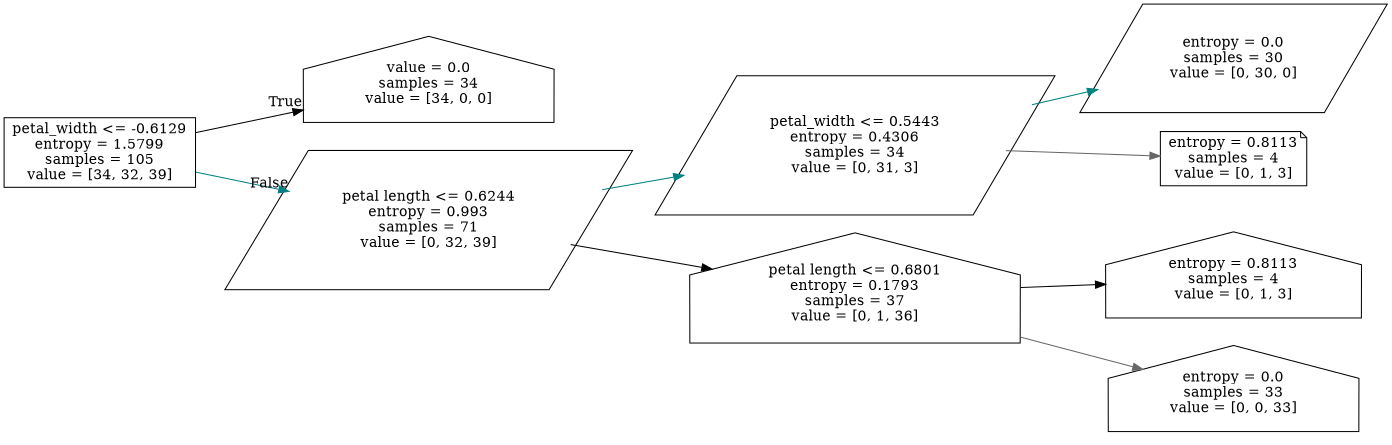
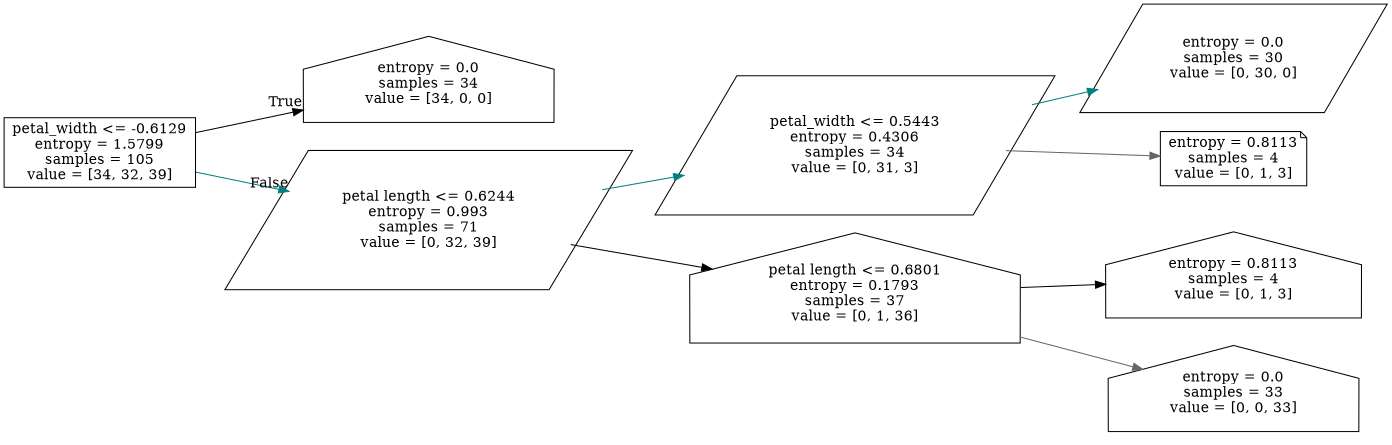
node "value = 0.0 samples = 34 value = [34, 0, 0]": label "value = 0.0 samples = 34 value = [34, 0, 0]" -> "entropy = 0.0 samples = 34 value = [34, 0, 0]"
